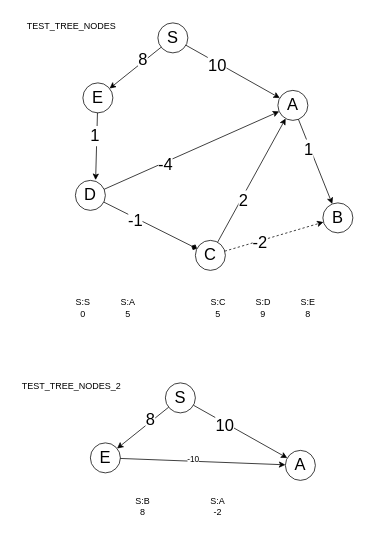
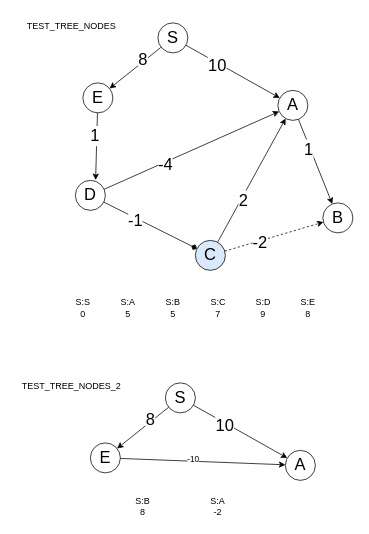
node "C": fillcolor #ffffff -> #dae8fc
node "S:B 5": added
node "S:C 5": label "S:C 5" -> "S:C 7"
